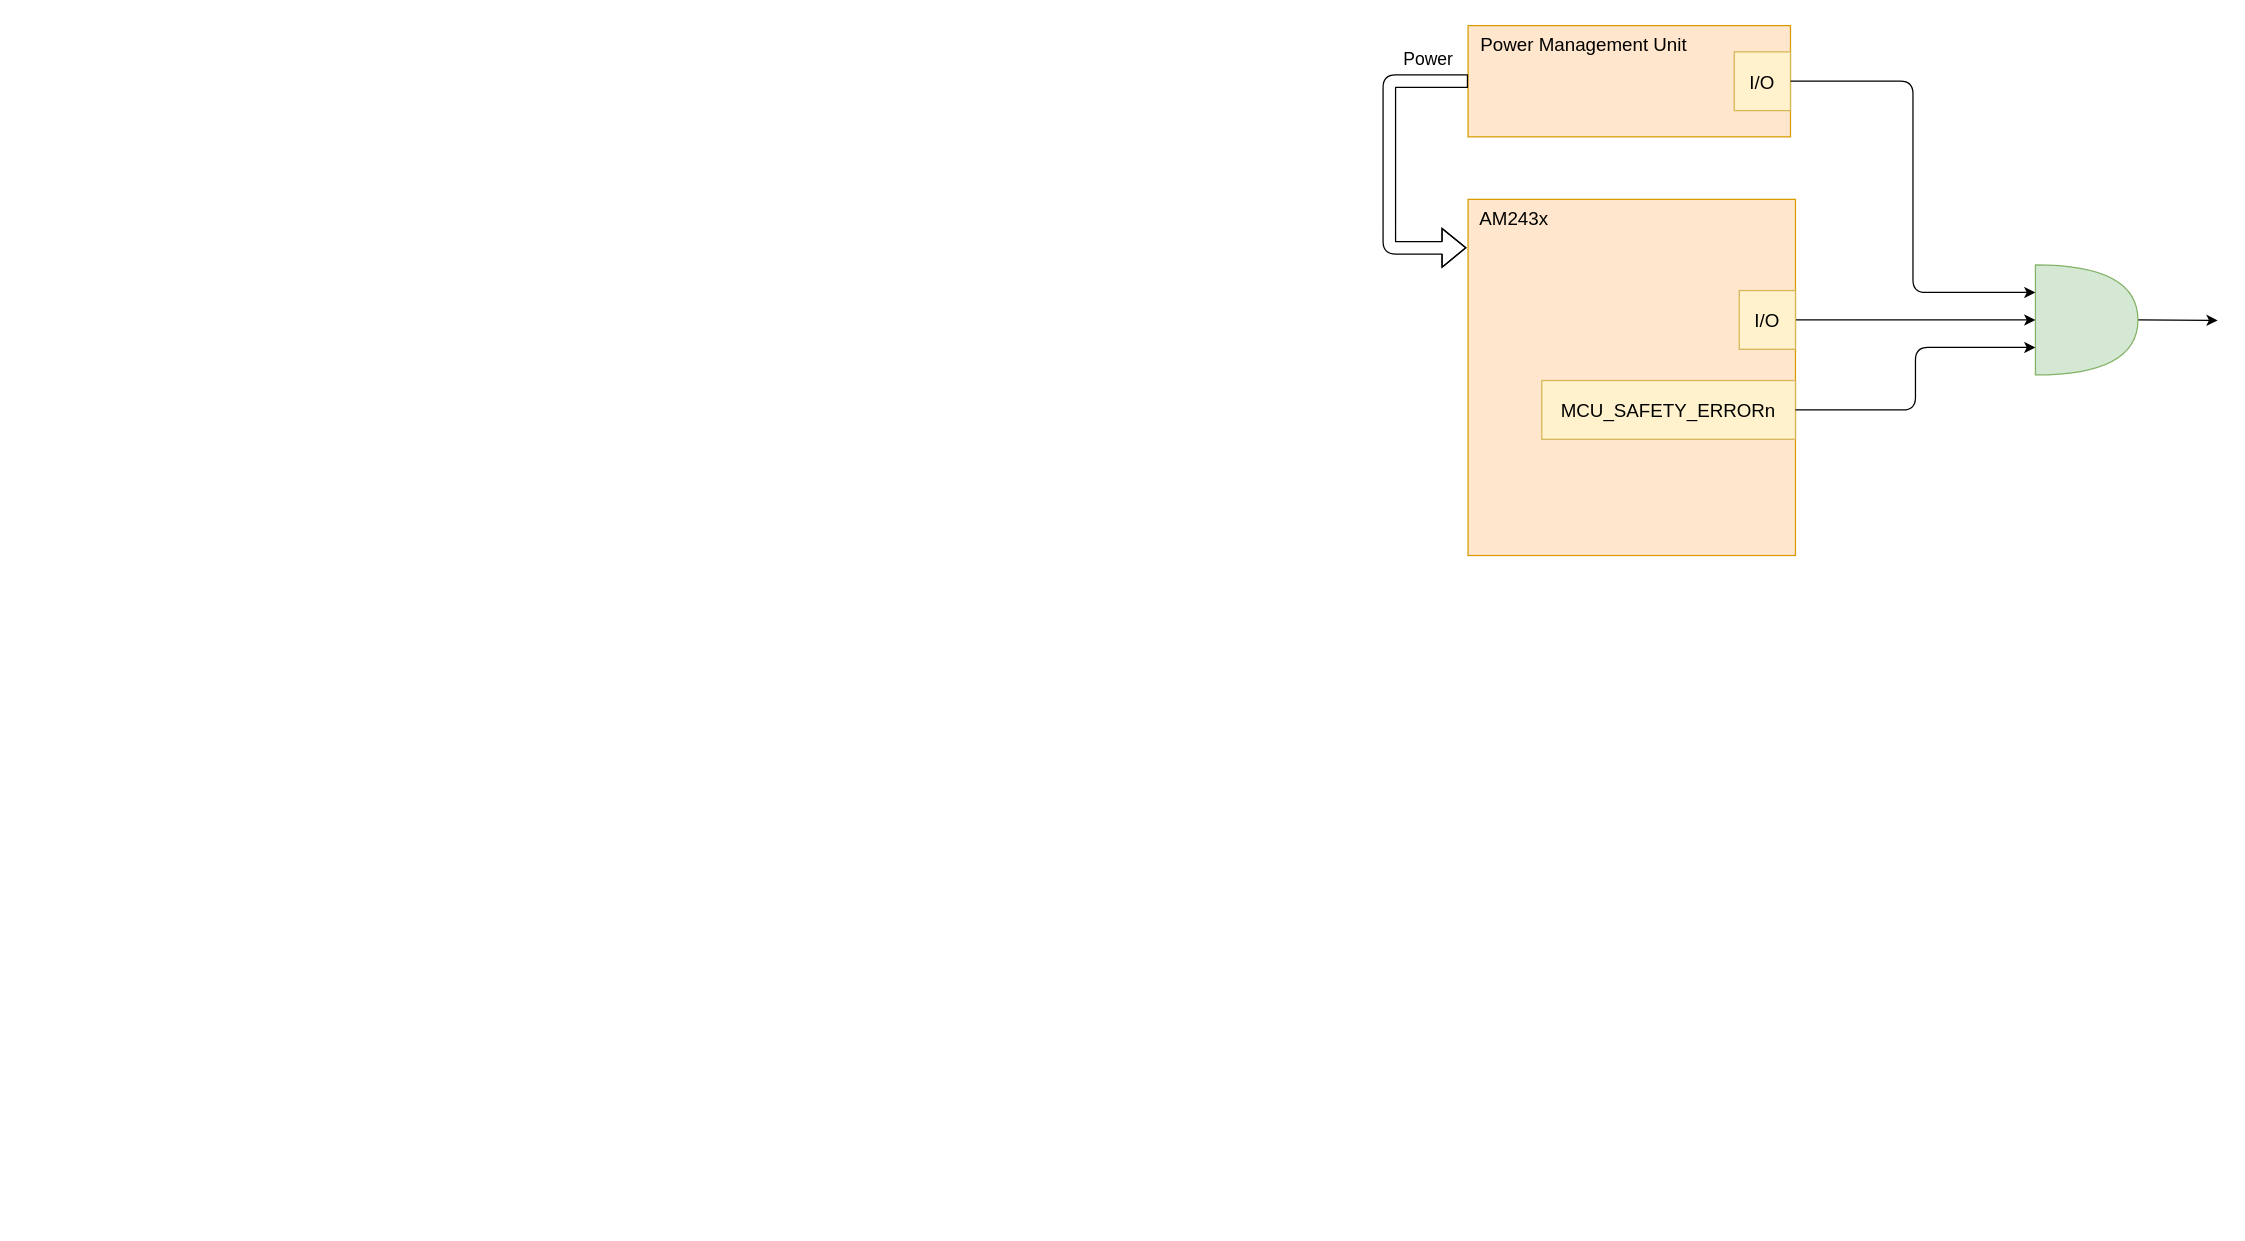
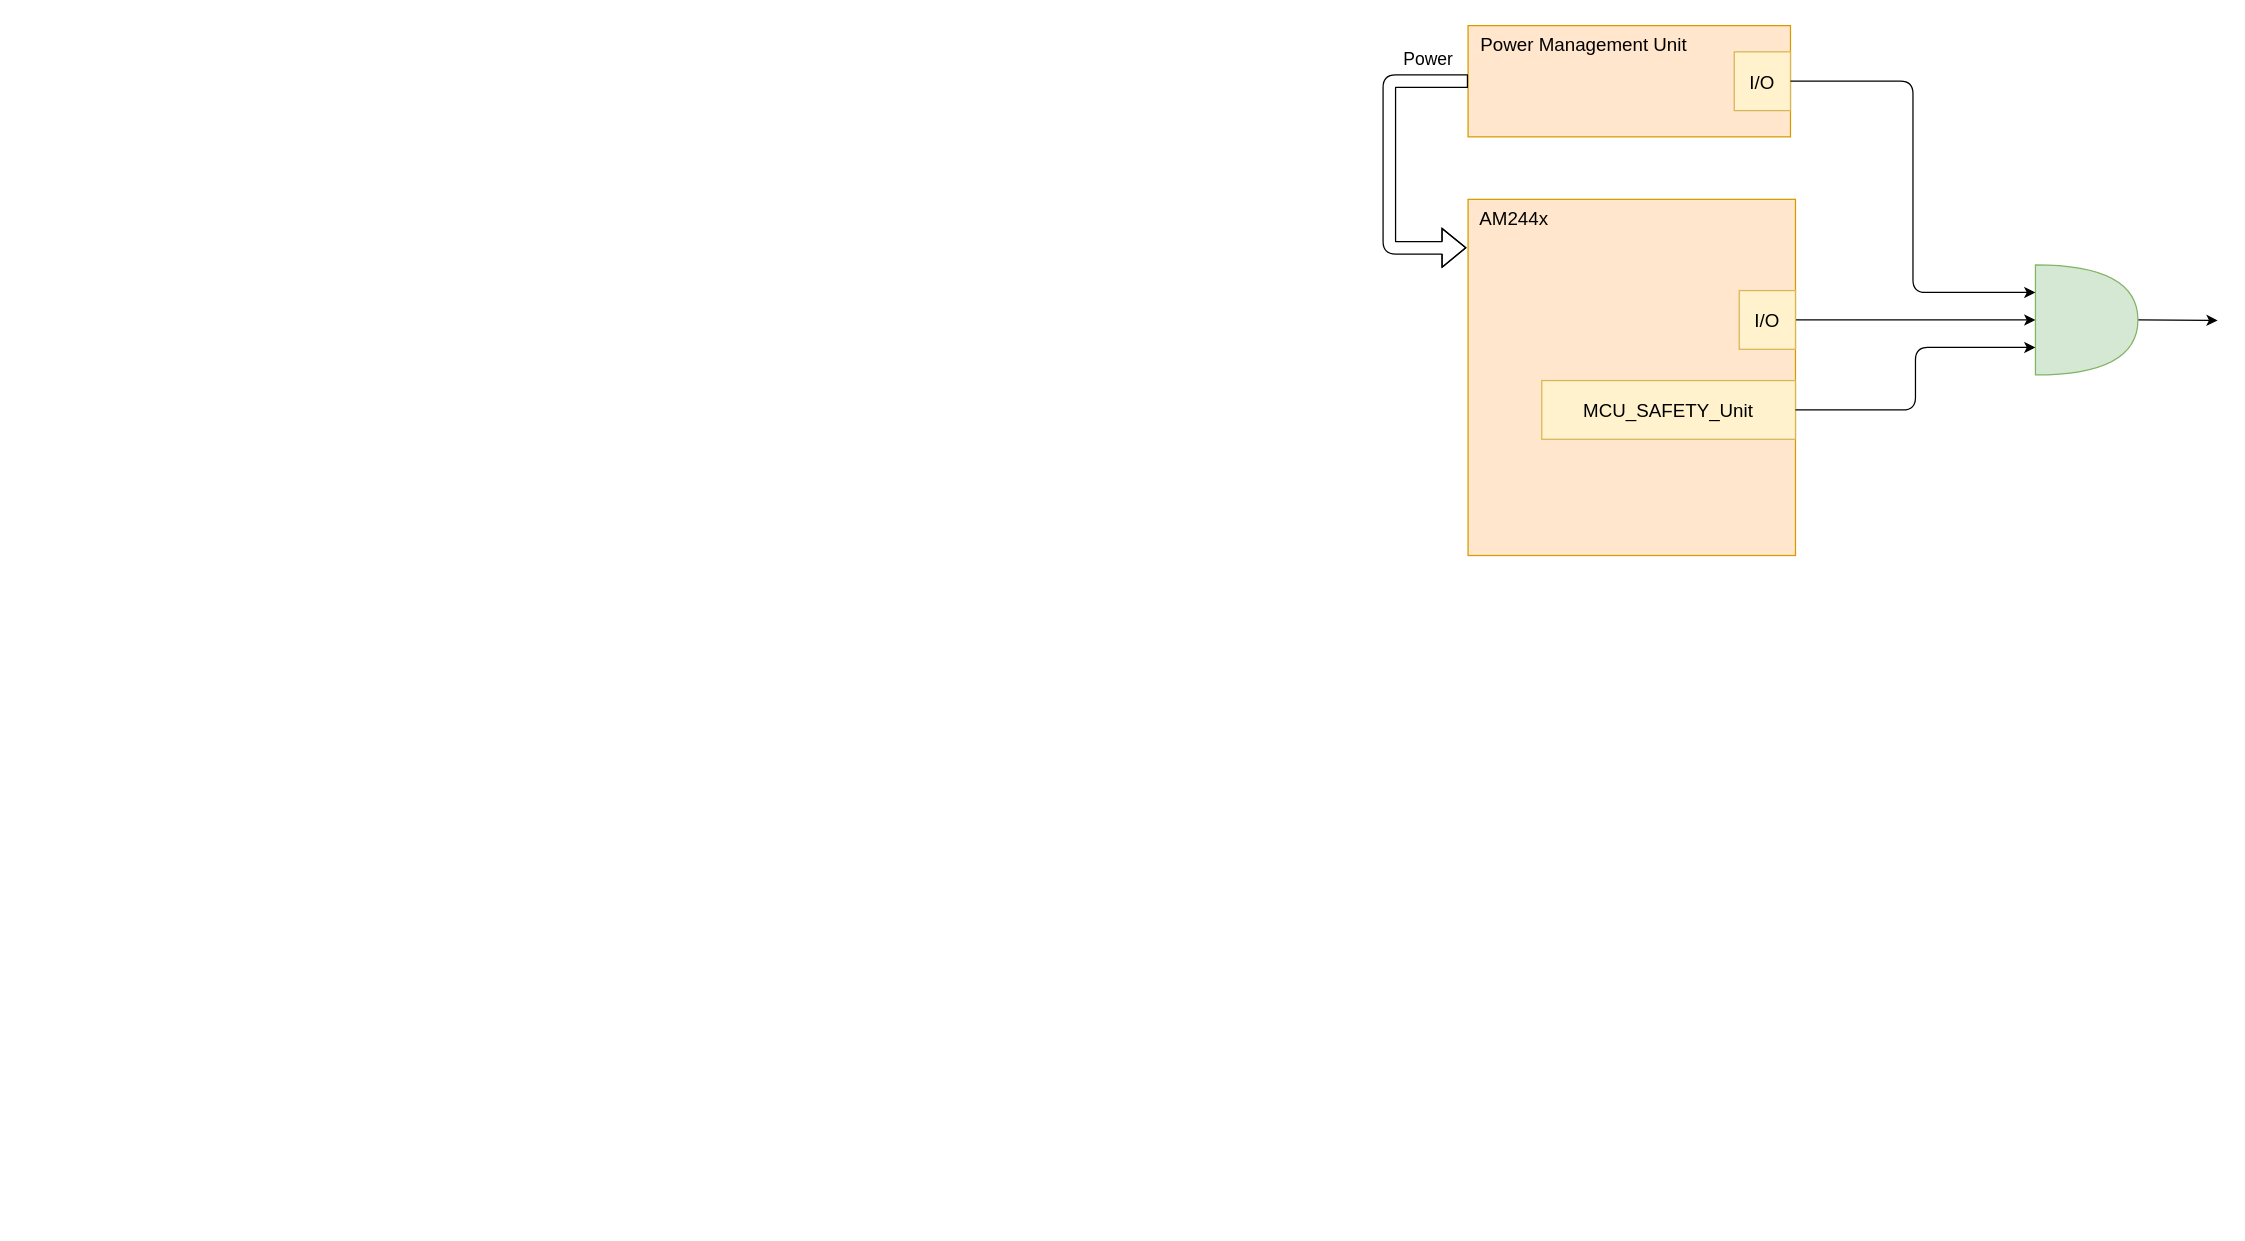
node "AM243x": label "AM243x" -> "AM244x"
node "MCU_SAFETY_ERRORn": label "MCU_SAFETY_ERRORn" -> "MCU_SAFETY_Unit"
